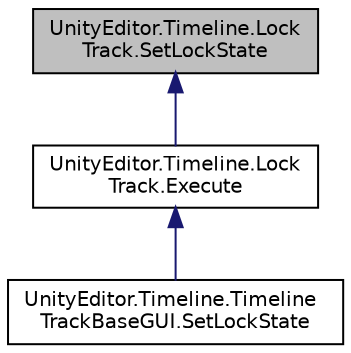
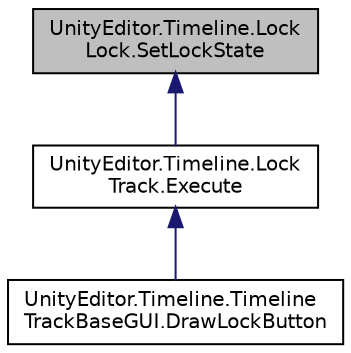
node "UnityEditor.Timeline.Lock Track.SetLockState": label "UnityEditor.Timeline.Lock Track.SetLockState" -> "UnityEditor.Timeline.Lock Lock.SetLockState"
node "UnityEditor.Timeline.Timeline TrackBaseGUI.SetLockState": label "UnityEditor.Timeline.Timeline TrackBaseGUI.SetLockState" -> "UnityEditor.Timeline.Timeline TrackBaseGUI.DrawLockButton"
